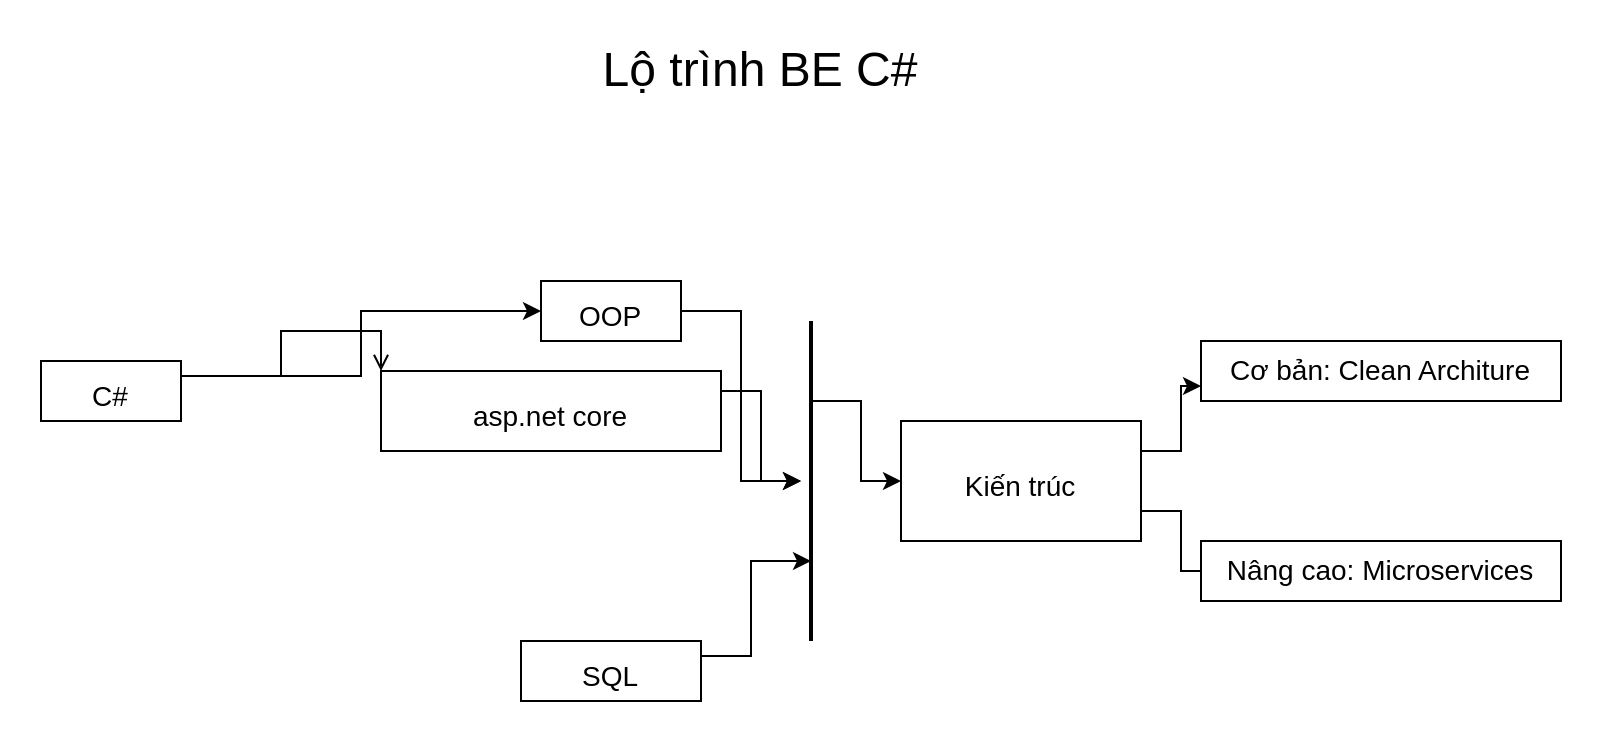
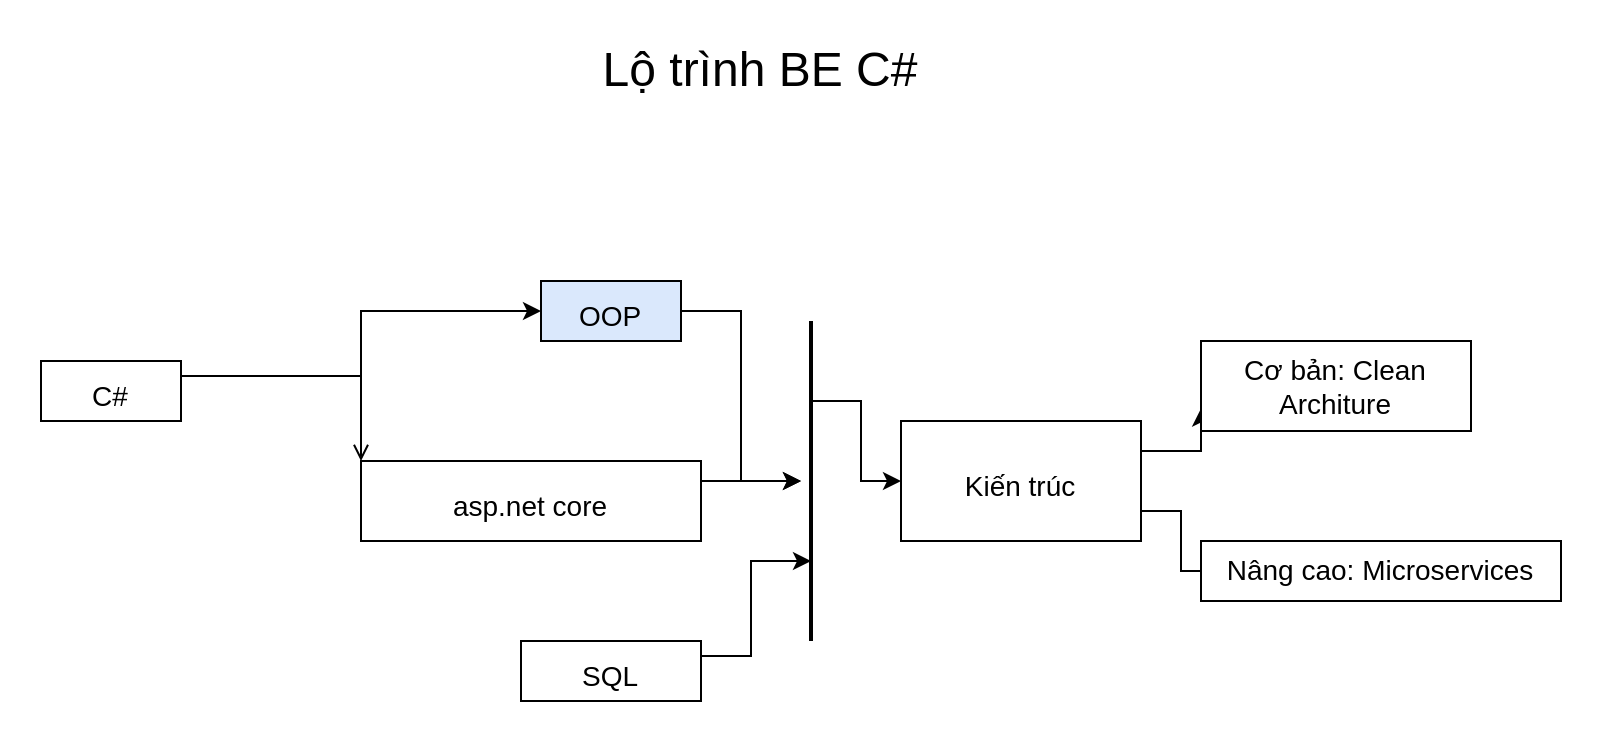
node "OOP": fillcolor #ffffff -> #dae8fc
node "Cơ bản: Clean Architure": size 360x60 -> 270x90
node "asp.net core": moved (551, 411) -> (531, 501)
